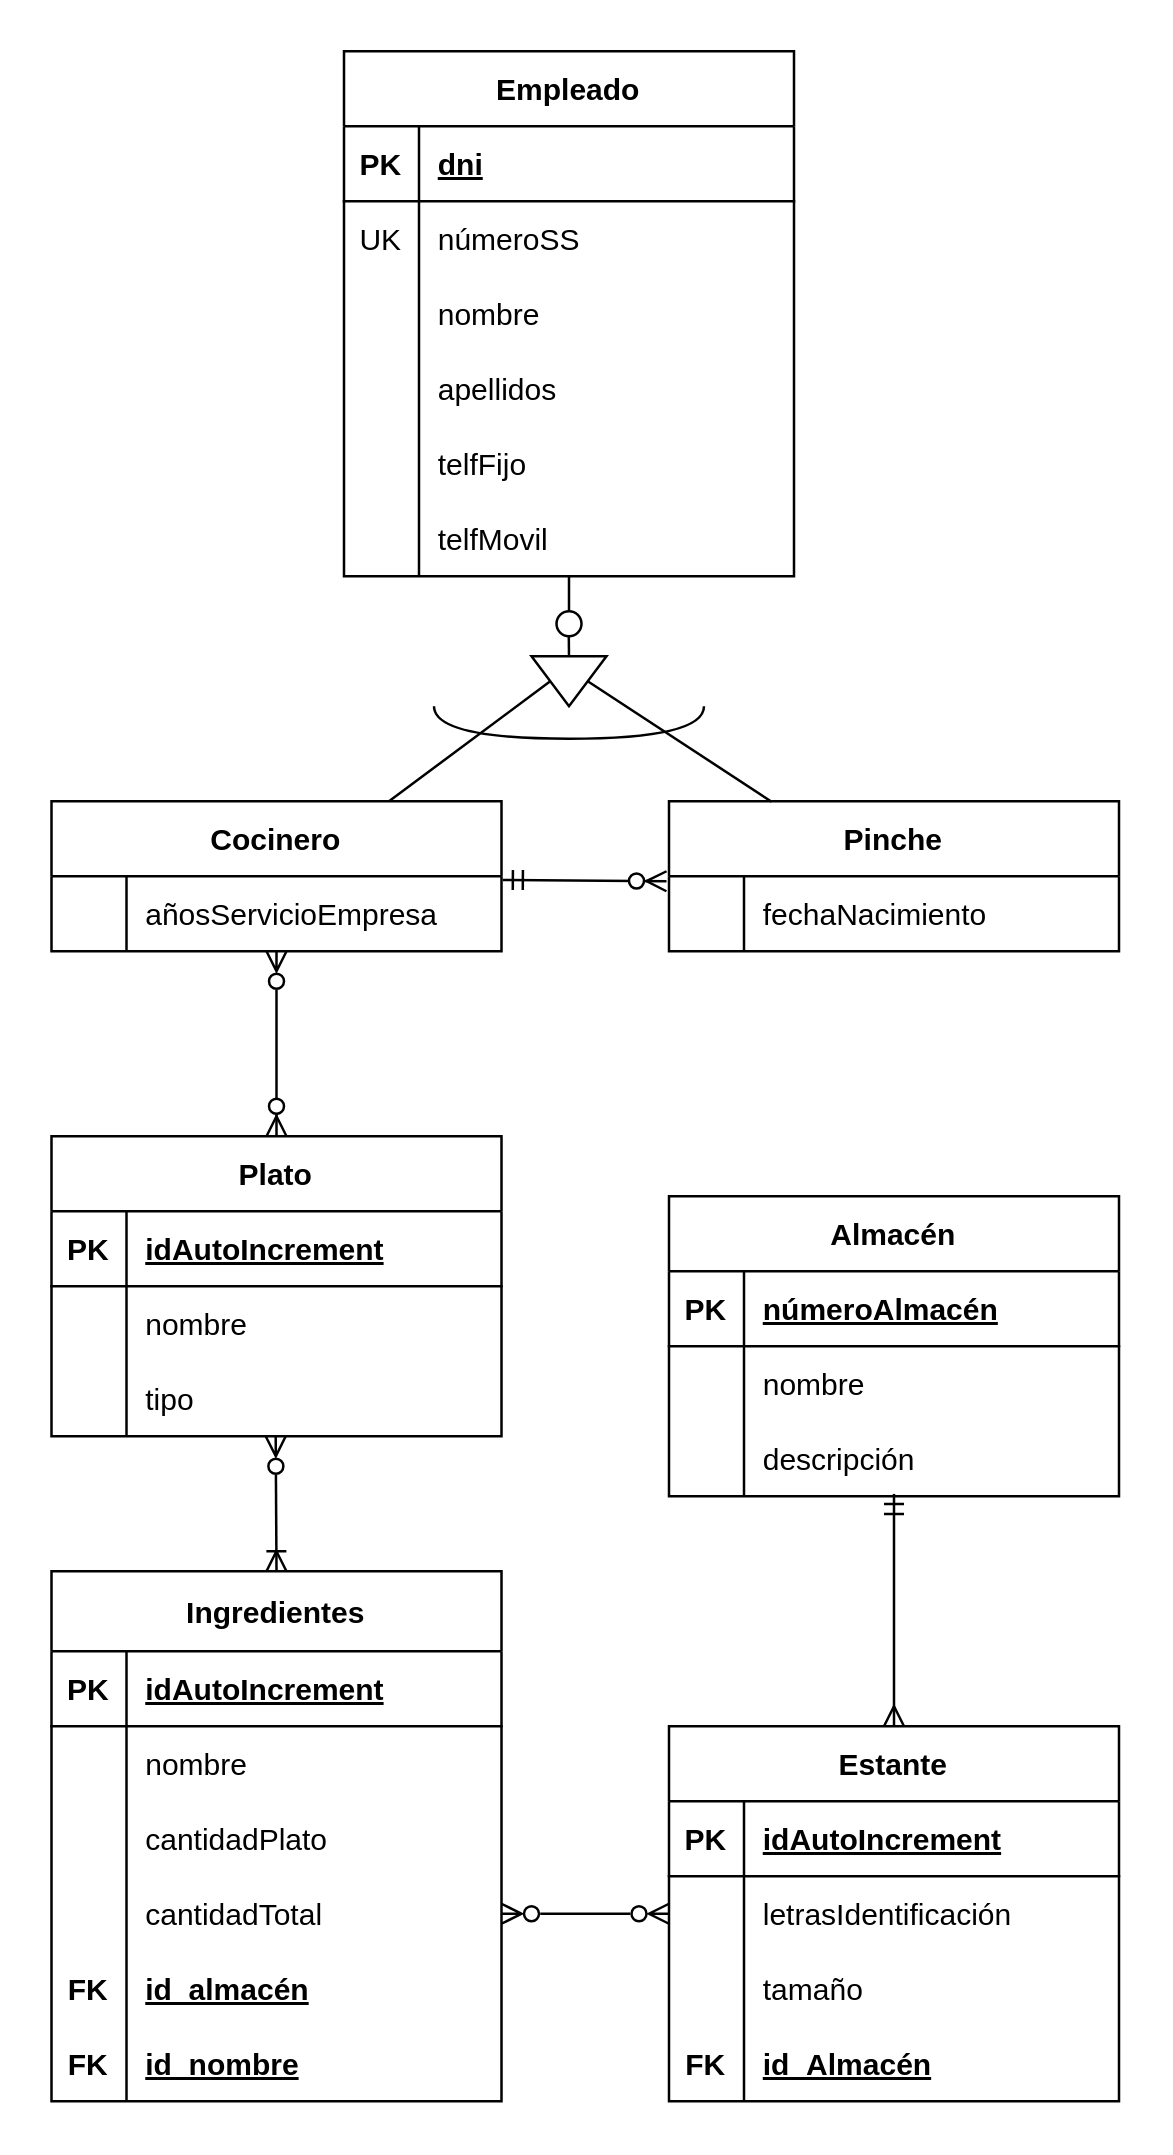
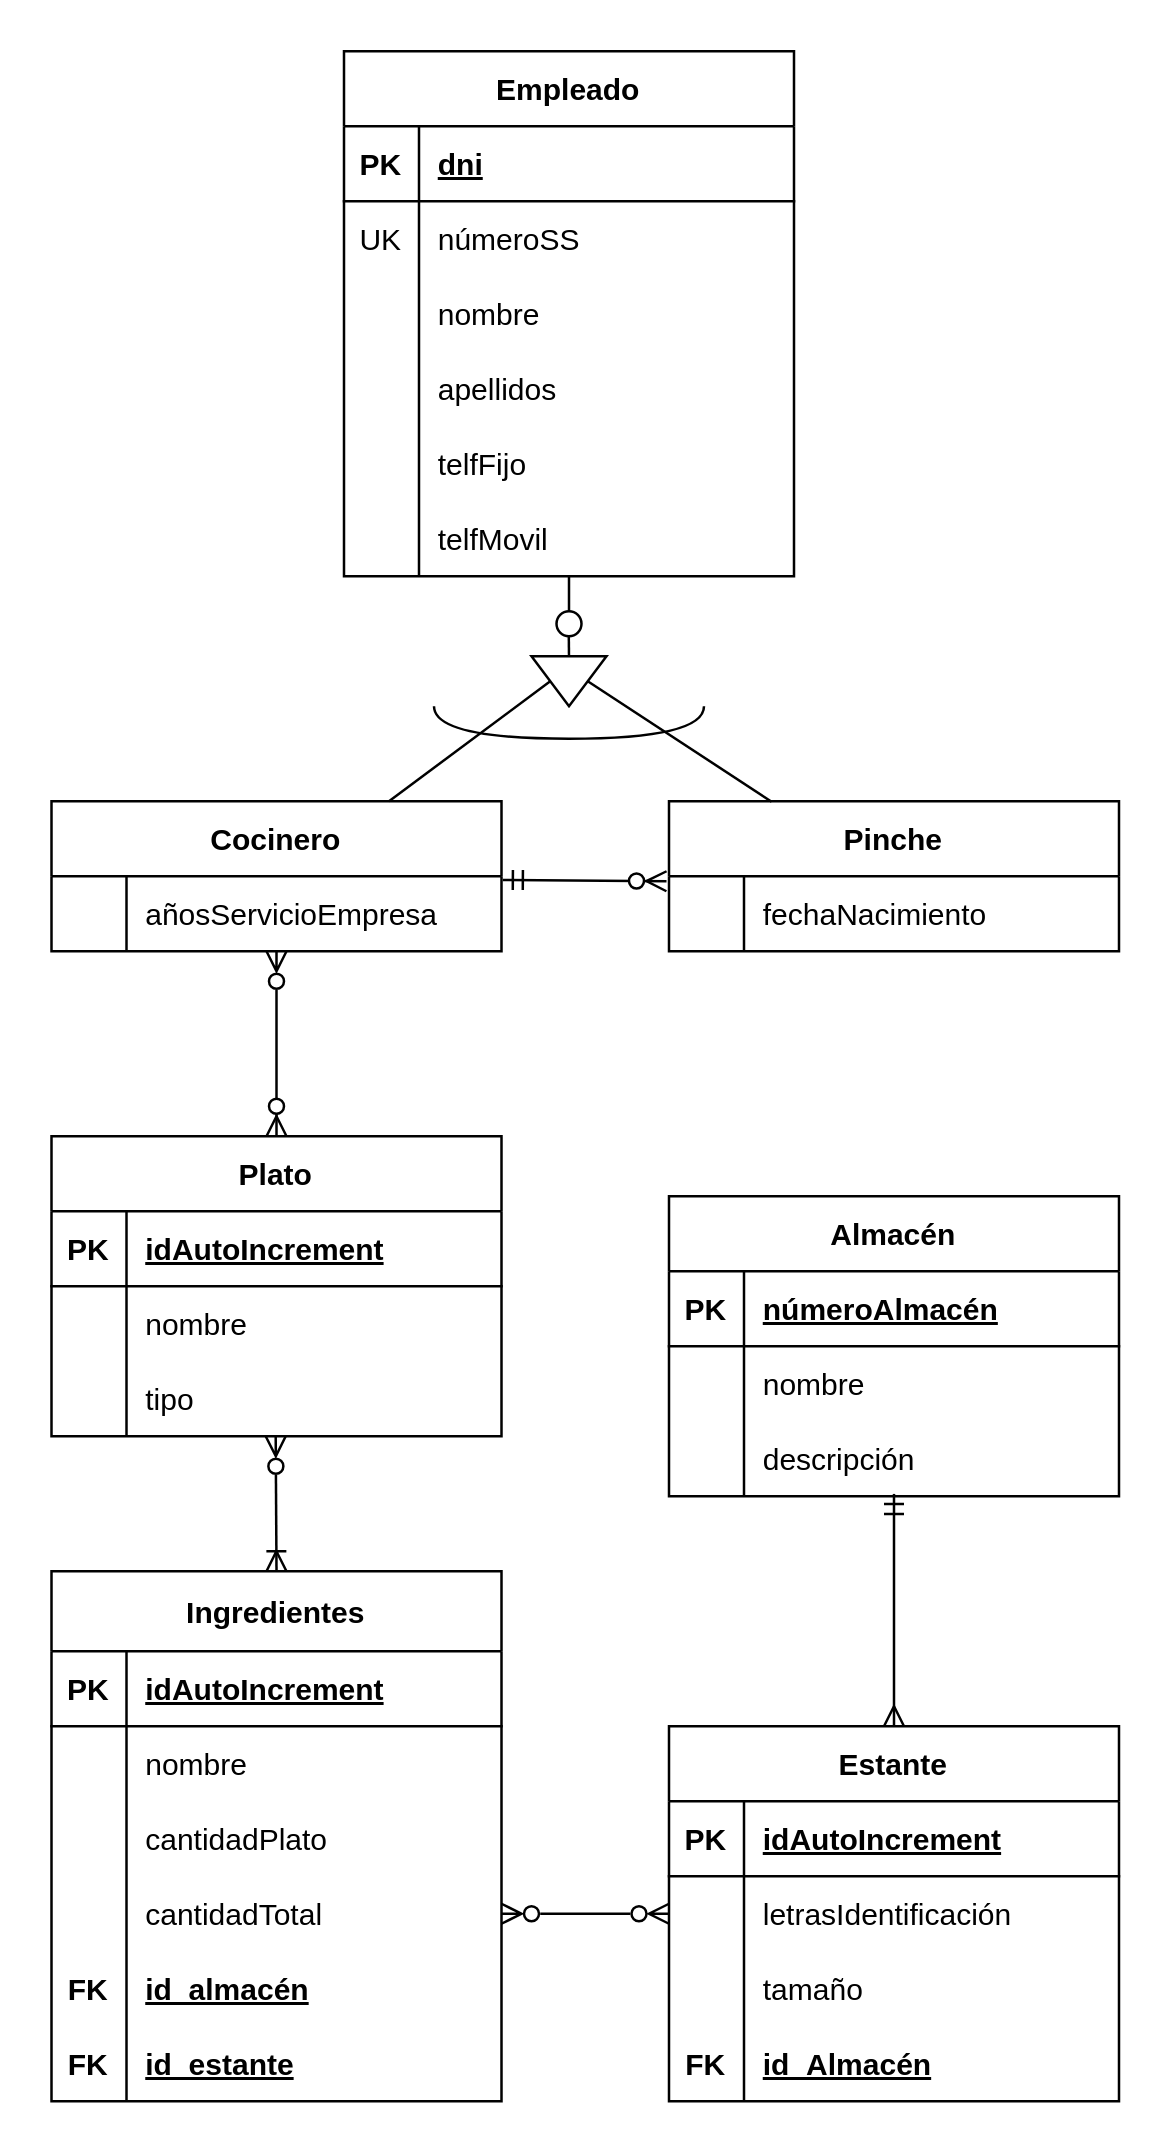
node "id_nombre": label "id_nombre" -> "id_estante"
